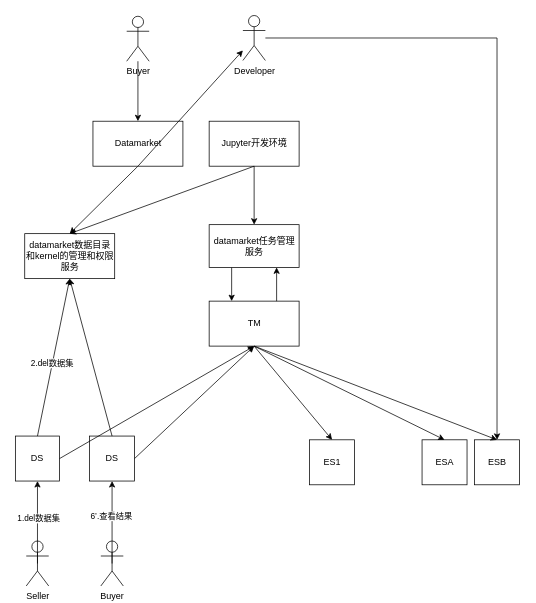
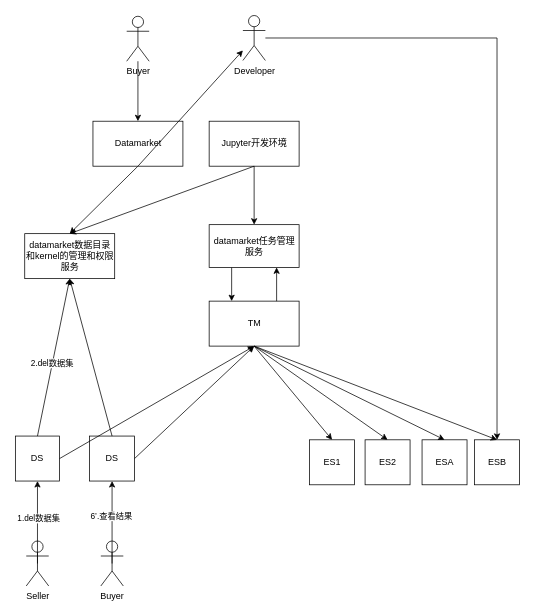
edge "TM" -> "ES2": added
node "ES2": added
